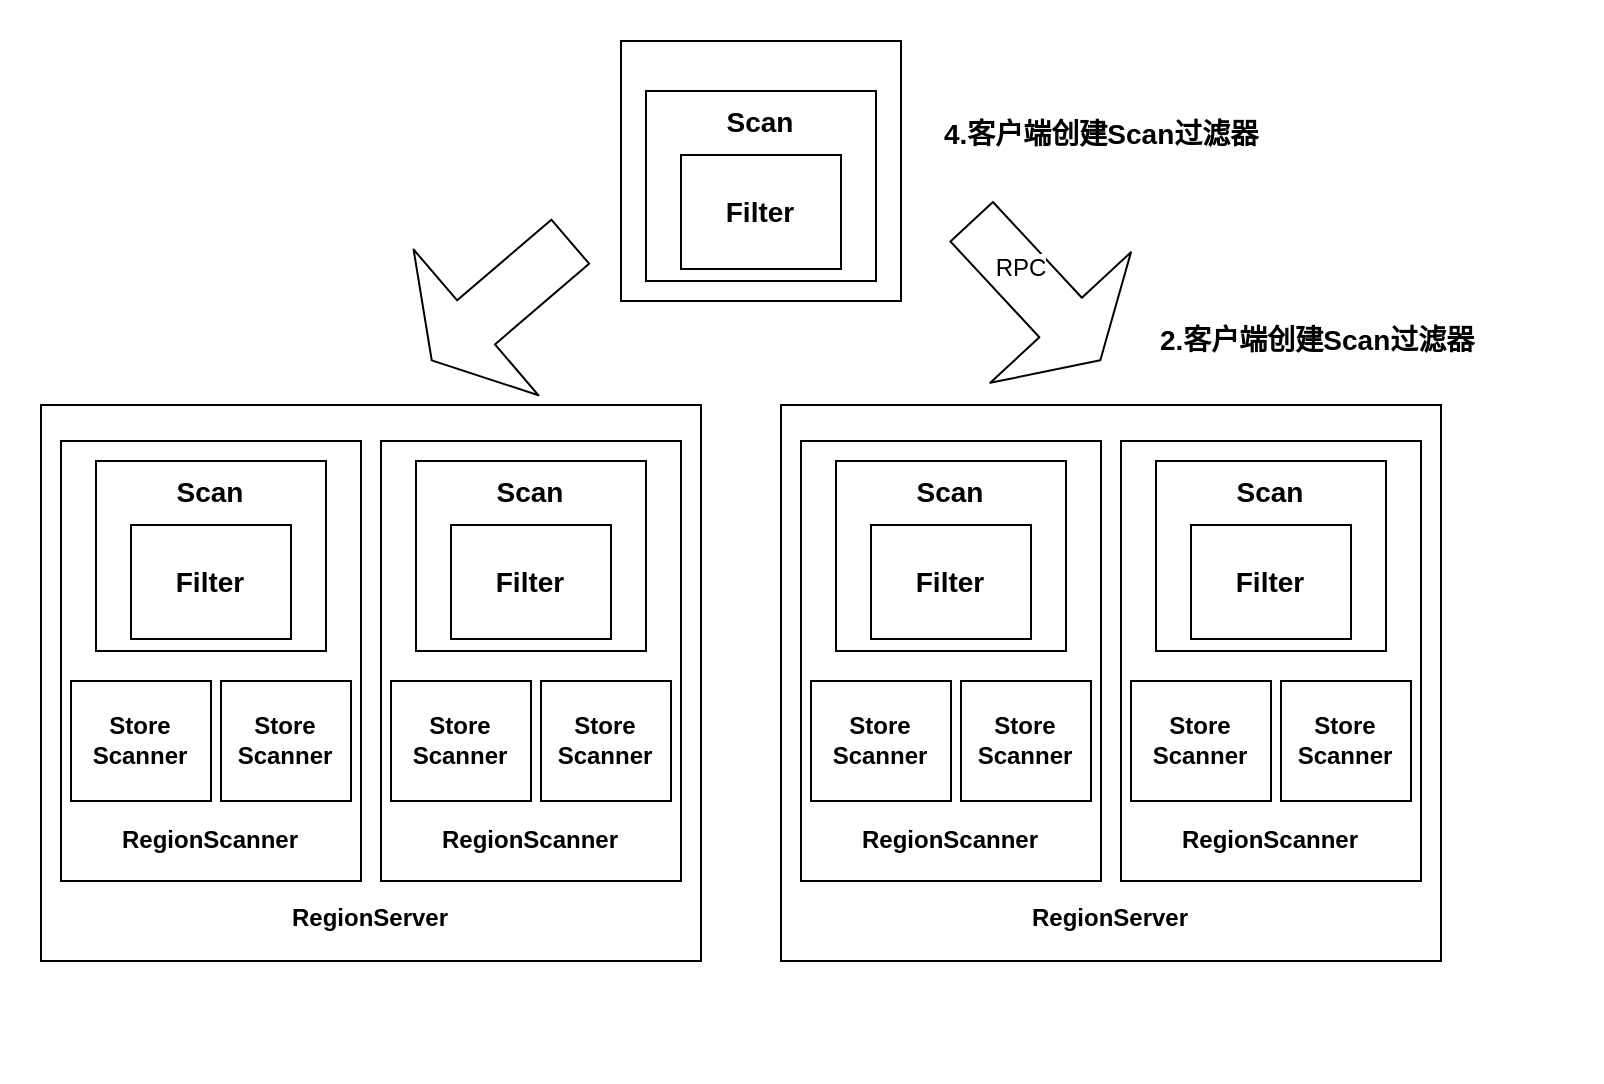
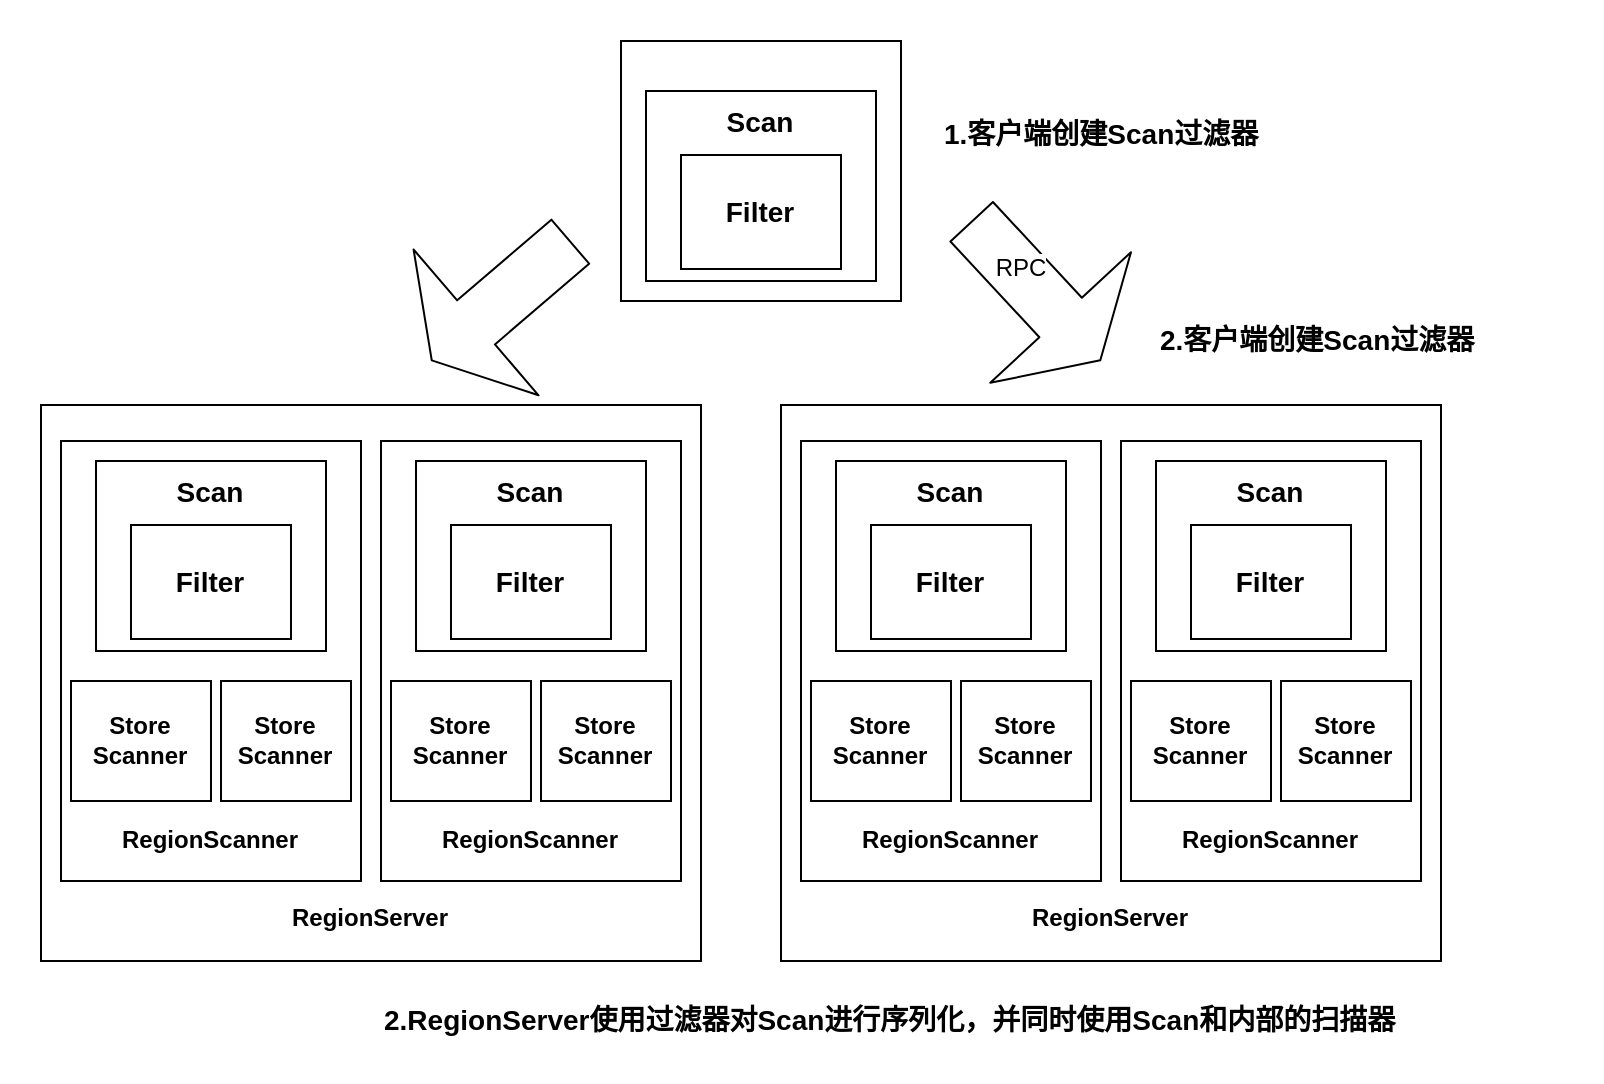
node "4.客户端创建Scan过滤器": label "4.客户端创建Scan过滤器" -> "1.客户端创建Scan过滤器"
node "2.RegionServer使用过滤器对Scan进行序列化，并同时使用Scan和内部的扫描器": added
